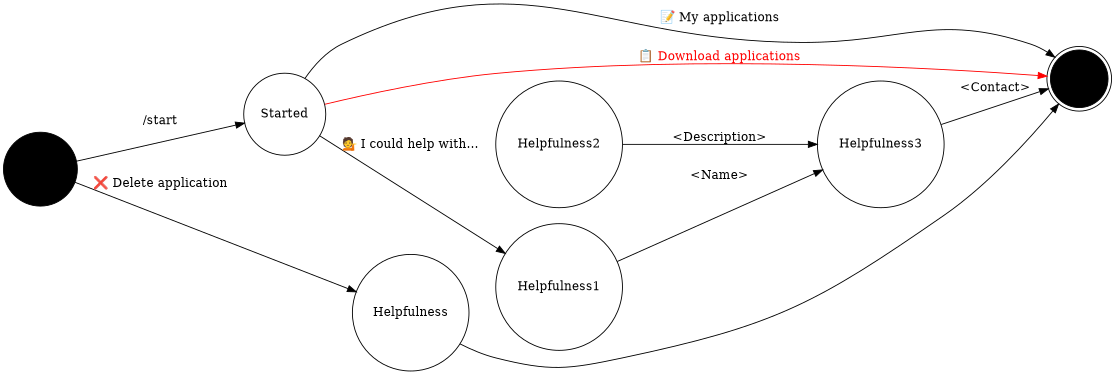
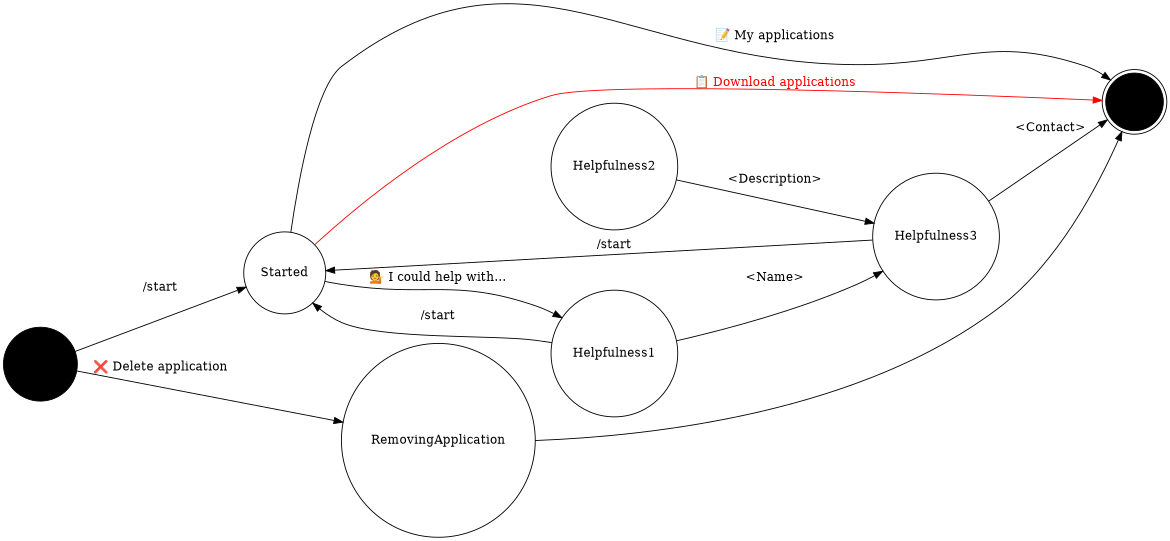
edge "Helpfulness3" -> "Started": added, label "/start"
node "Helpfulness": label "Helpfulness" -> "RemovingApplication"
edge "Helpfulness1" -> "Started": added, label "/start"
